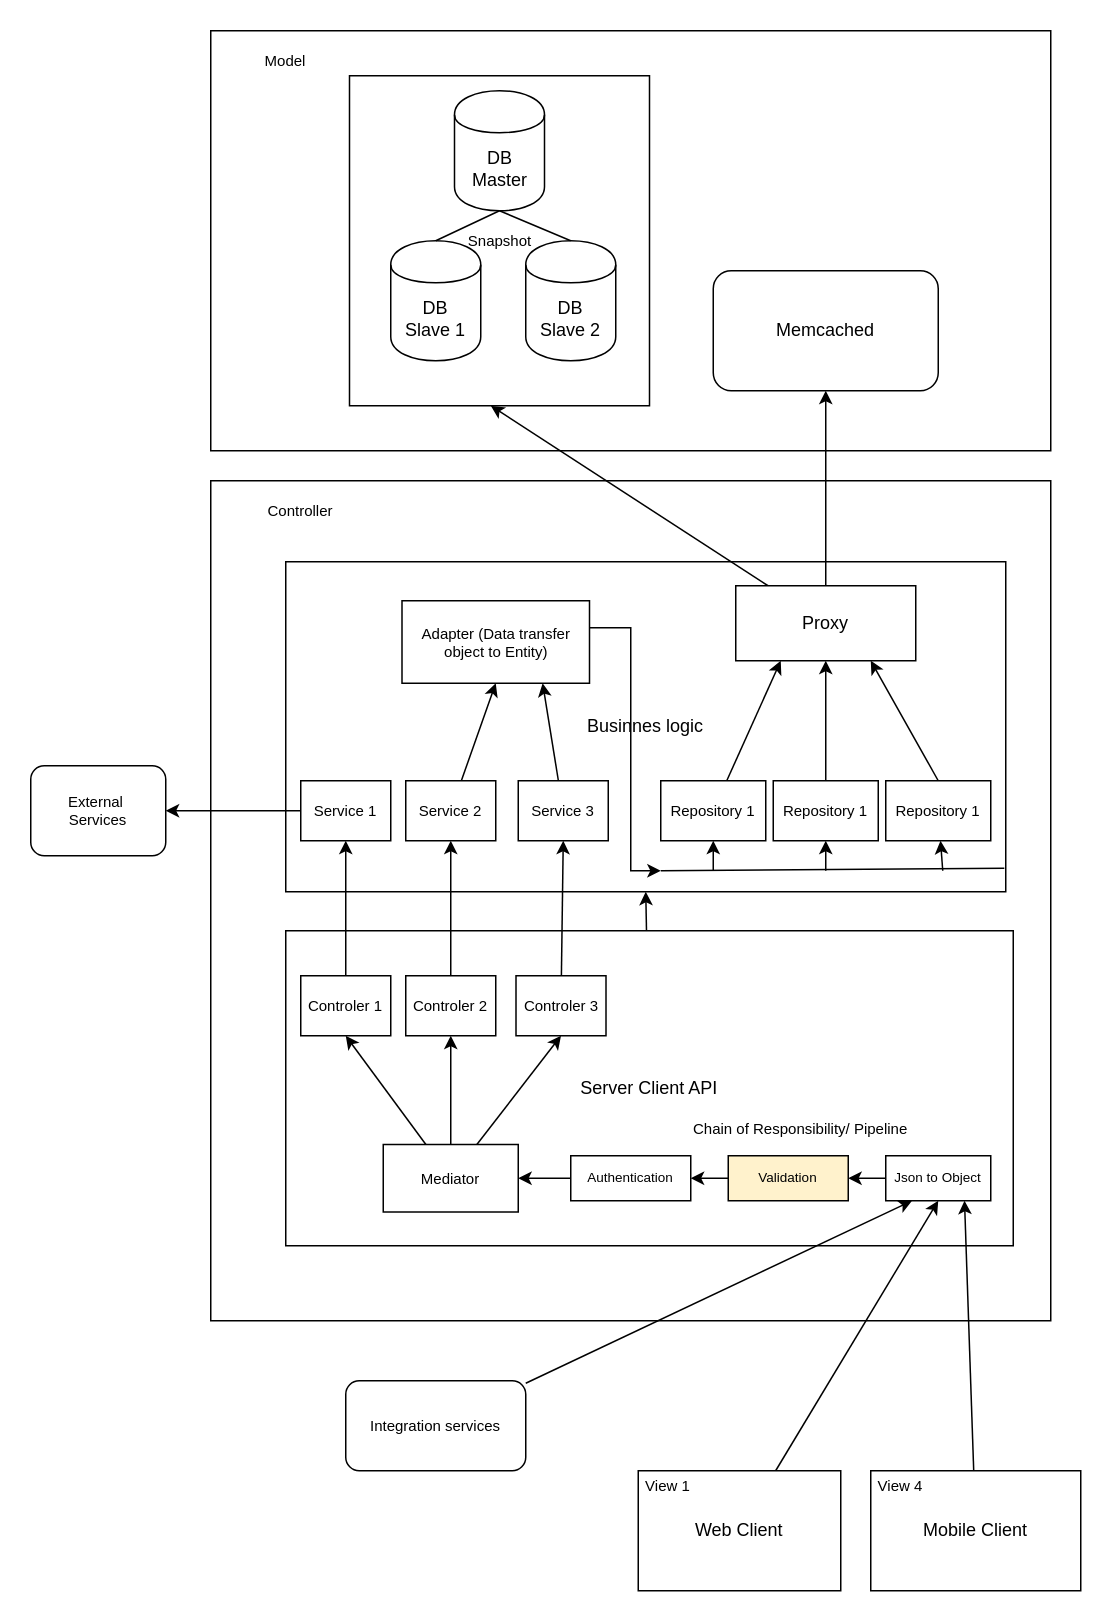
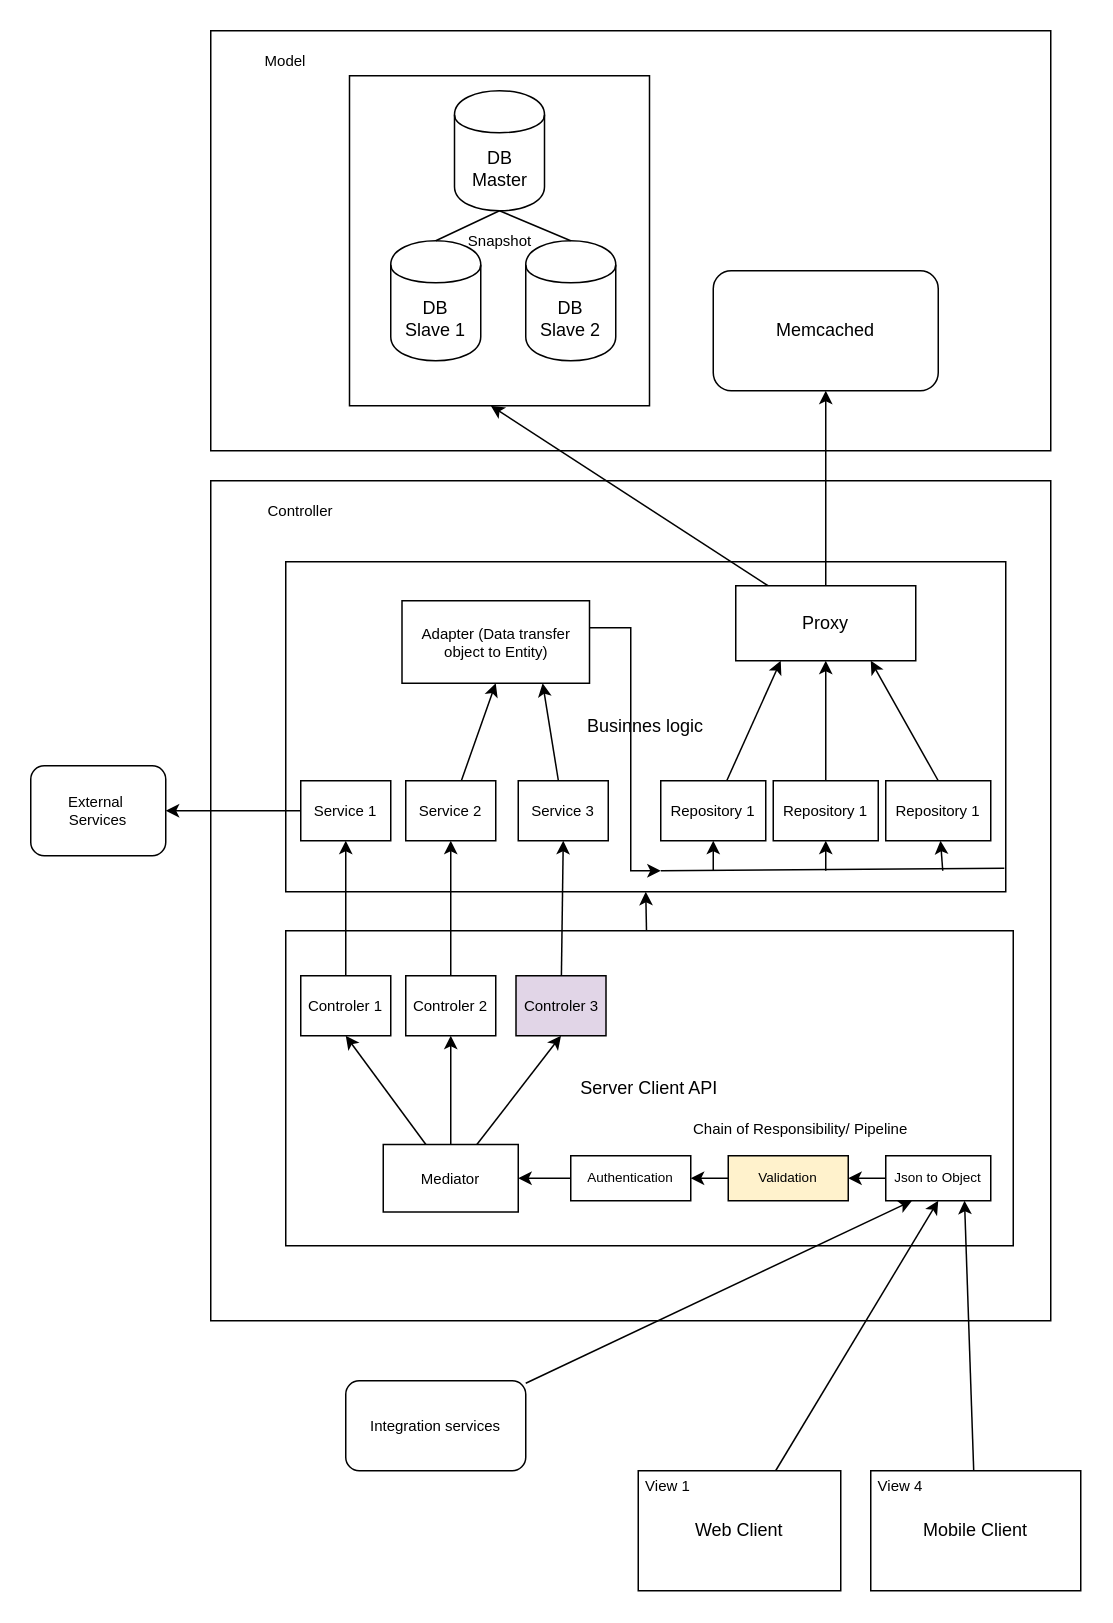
node "Controler 3": fillcolor #ffffff -> #e1d5e7
